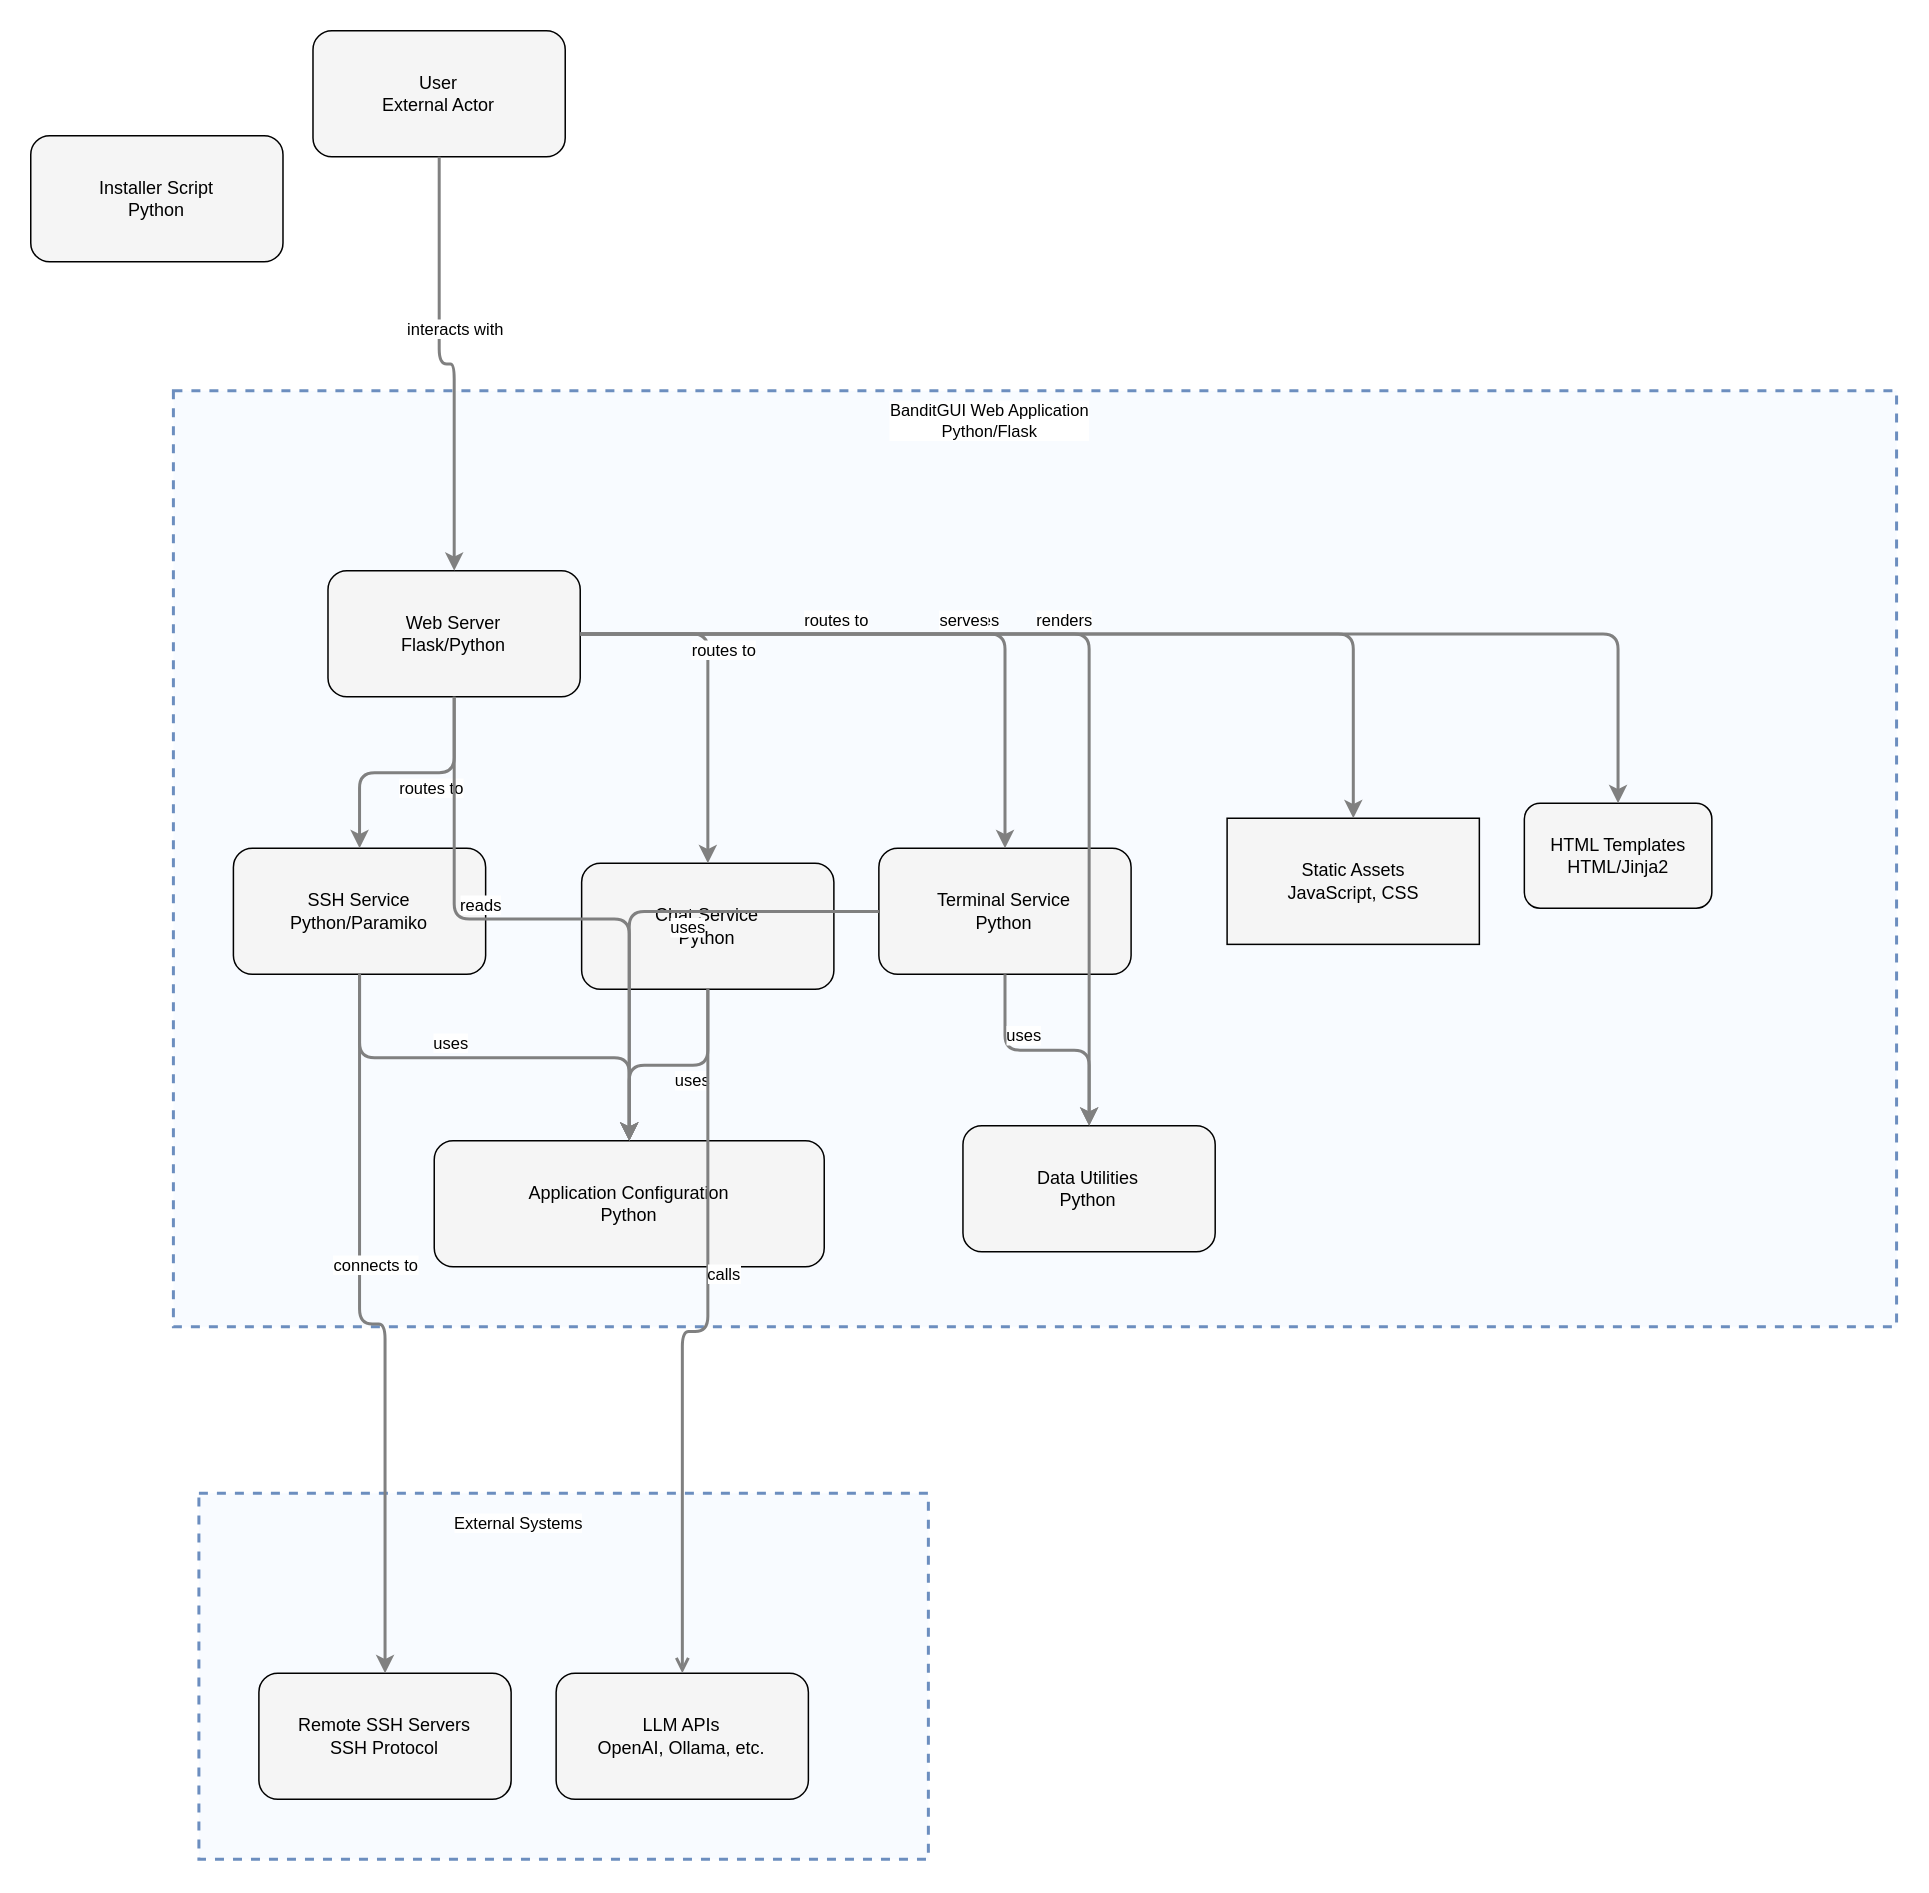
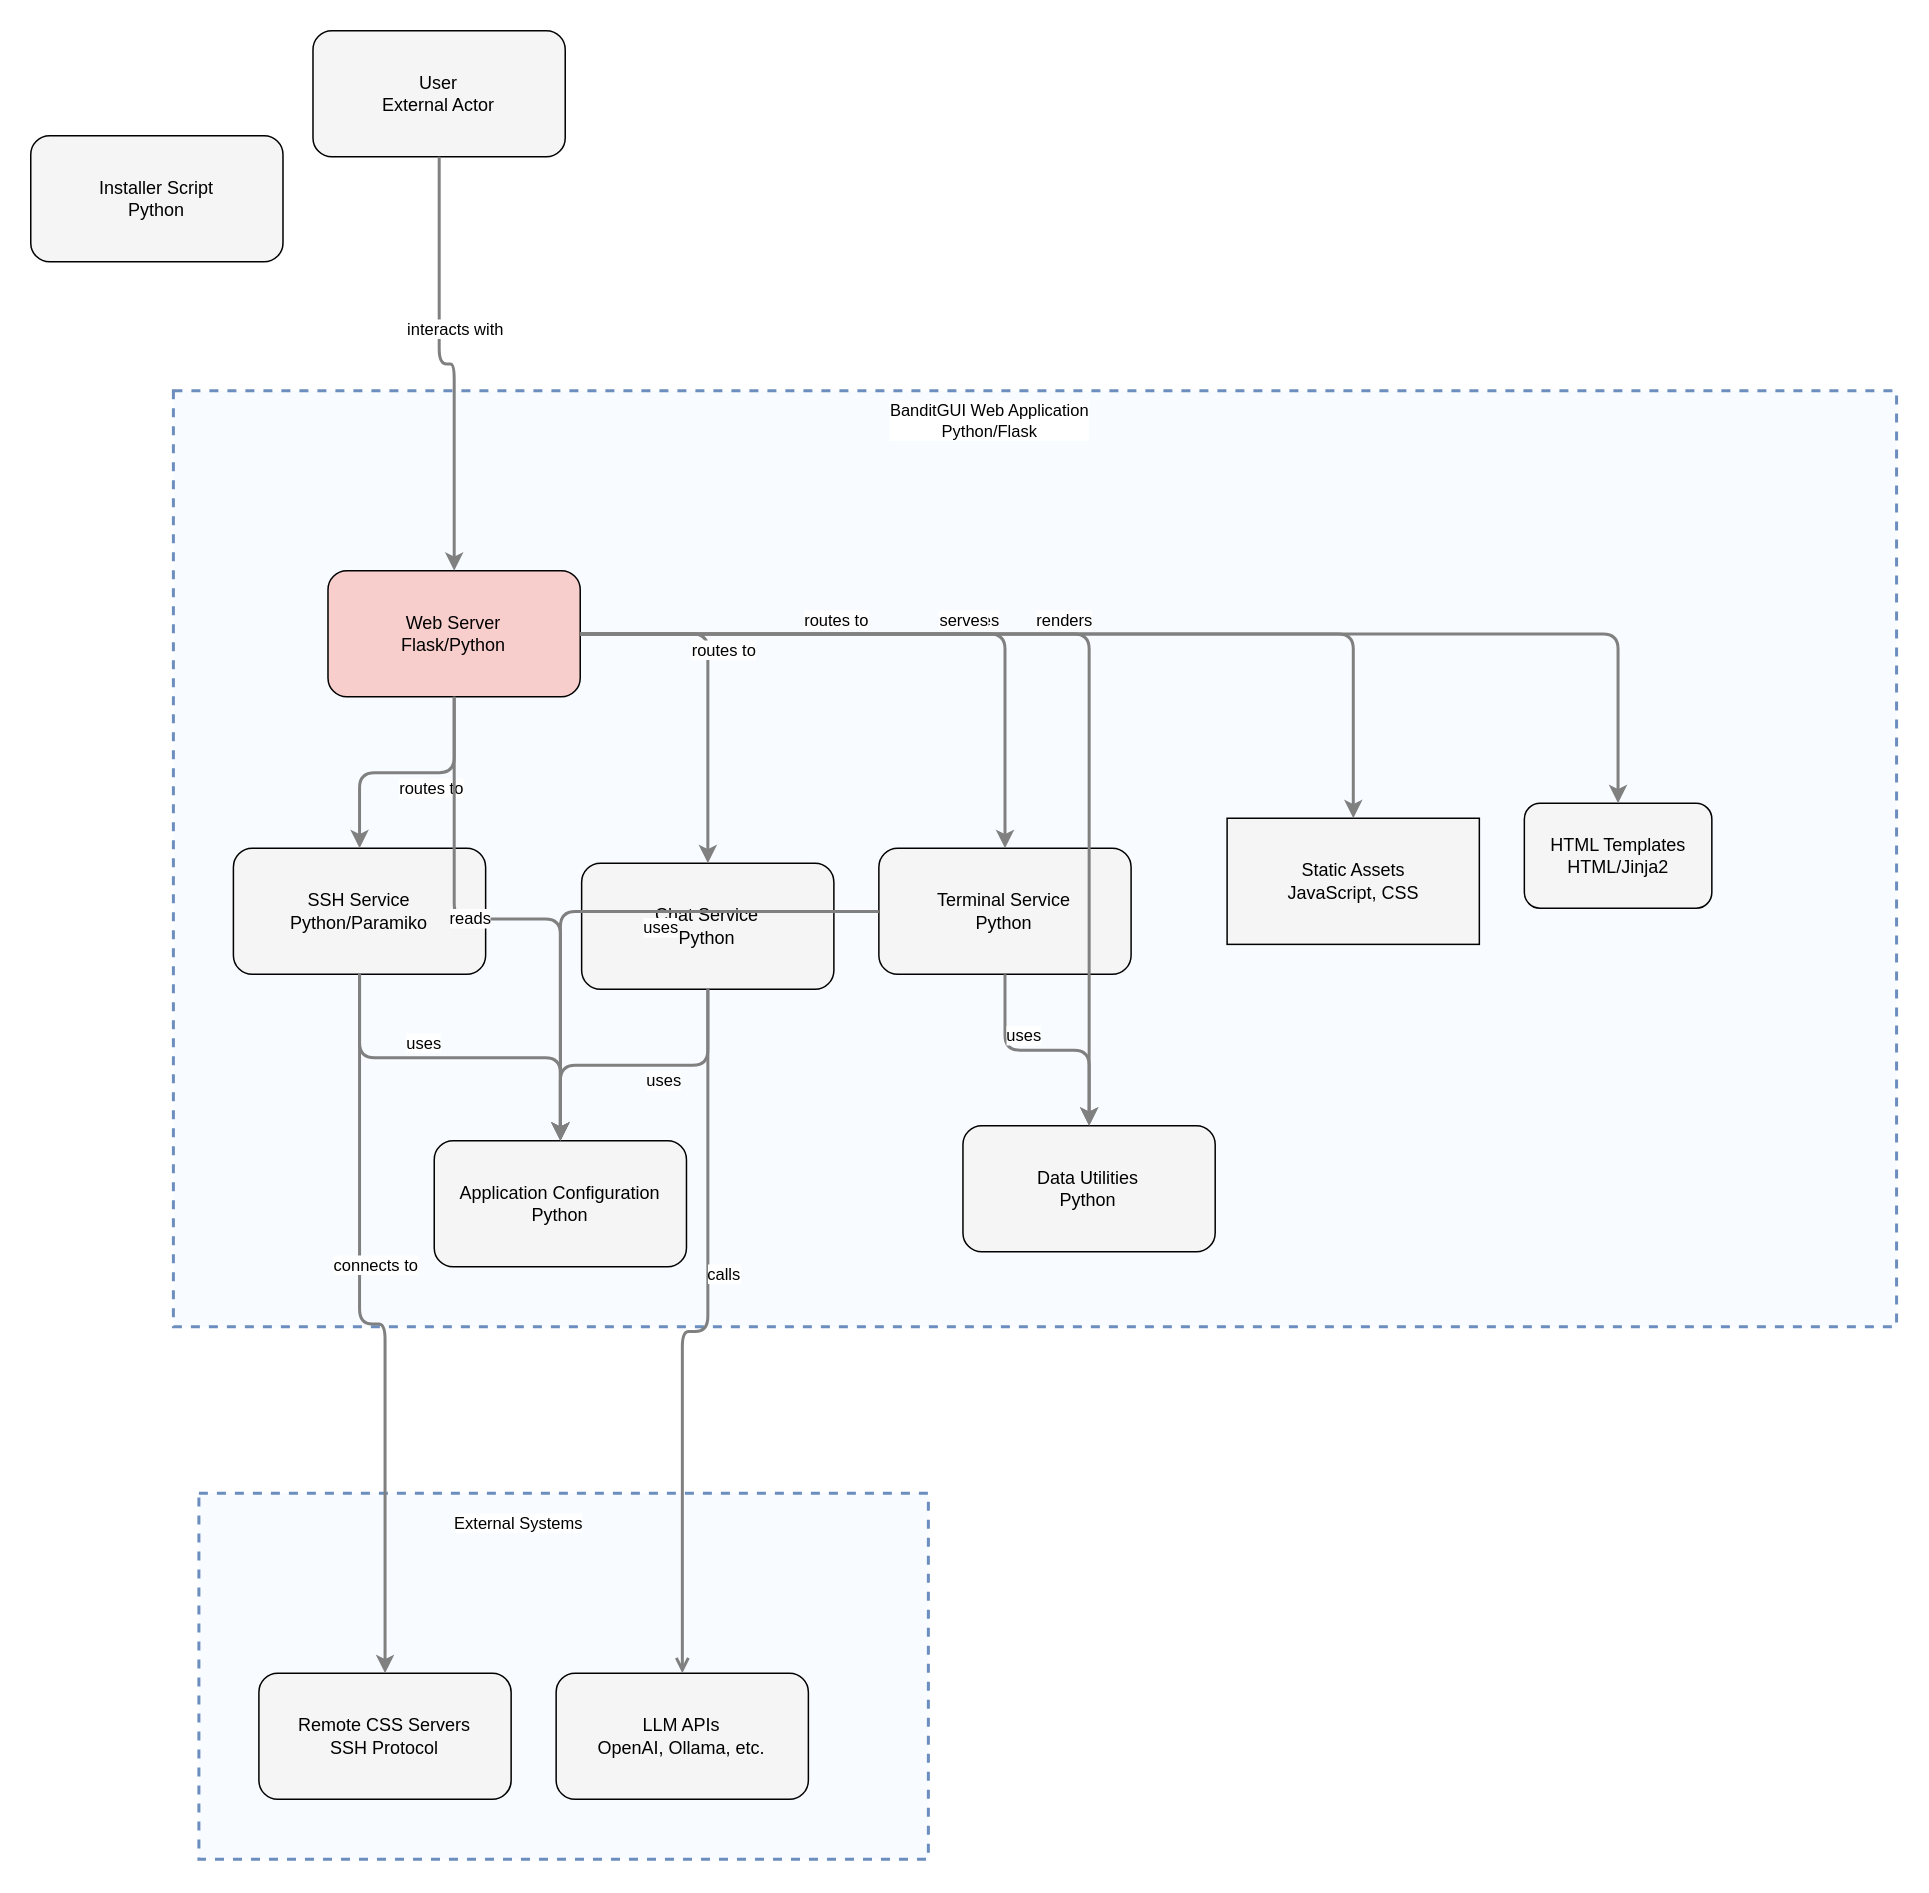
node "Web Server Flask/Python": fillcolor #f5f5f5 -> #f8cecc
node "Application Configuration Python": size 390x126 -> 252x126
node "Remote SSH Servers SSH Protocol": label "Remote SSH Servers SSH Protocol" -> "Remote CSS Servers SSH Protocol"
